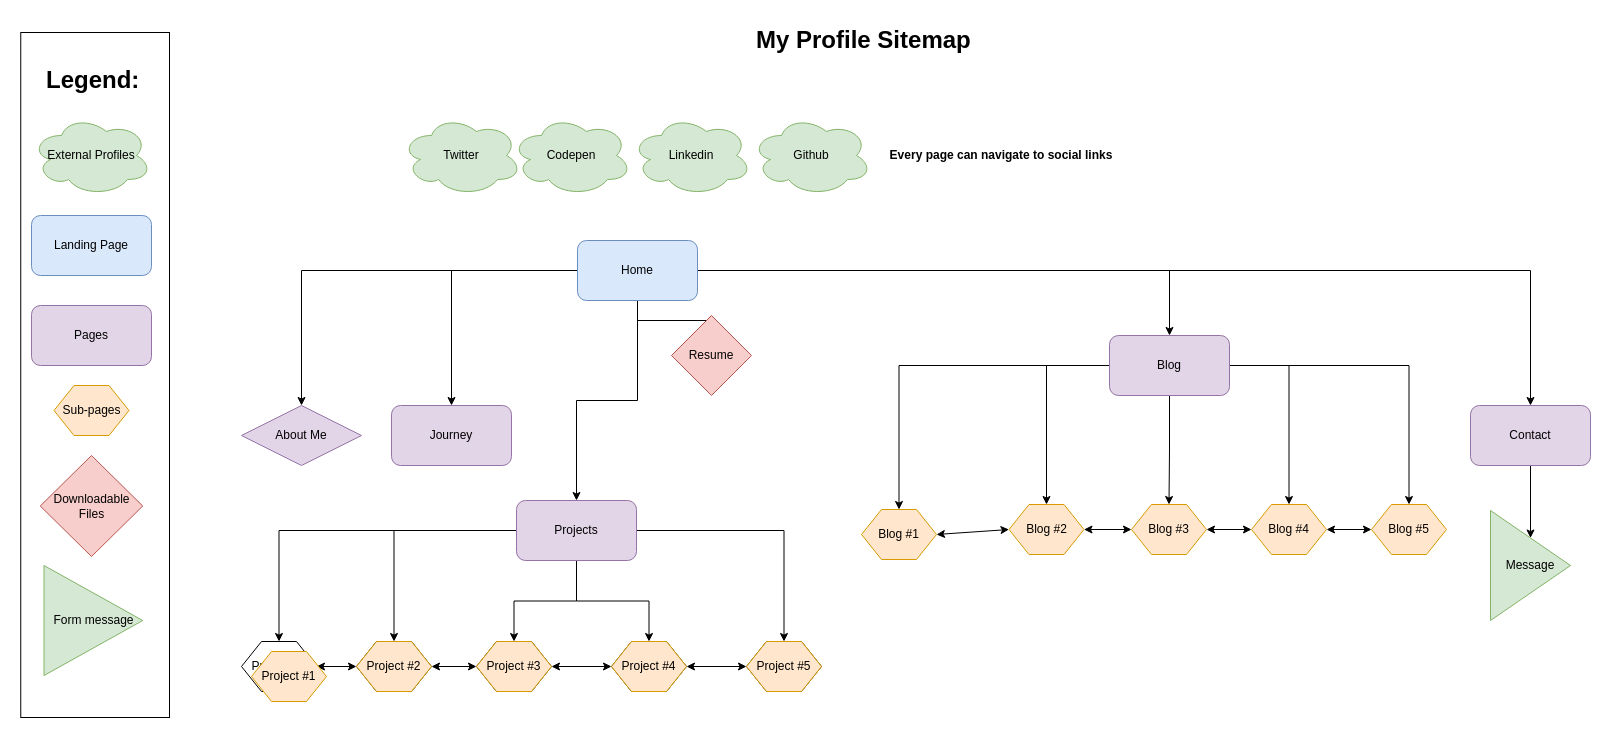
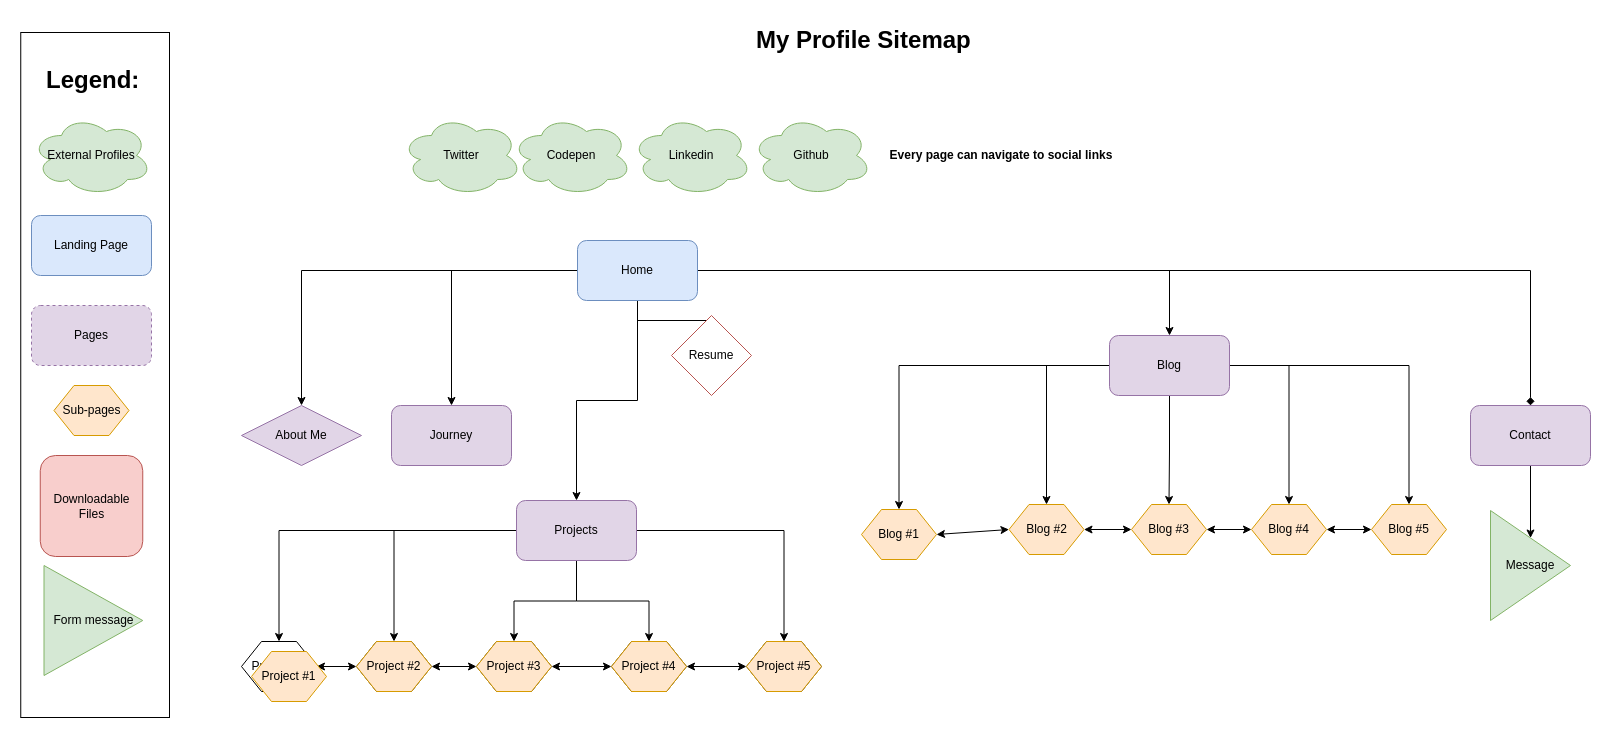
node "Pages": style solid -> dashed
node "Resume": fillcolor #f8cecc -> #ffffff
edge "Home" -> "Contact": arrowhead classic -> diamond
node "Downloadable Files": shape diamond -> rounded rectangle
